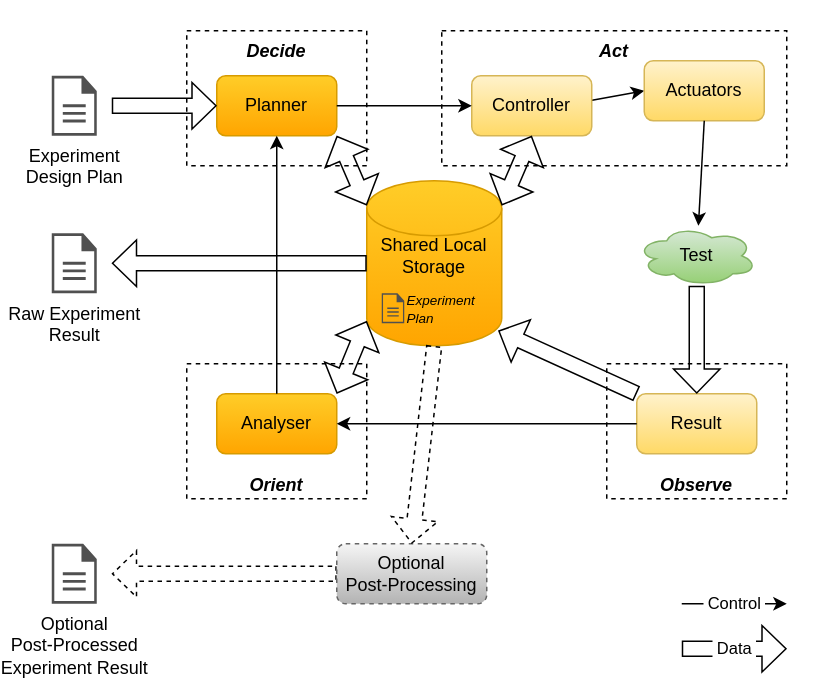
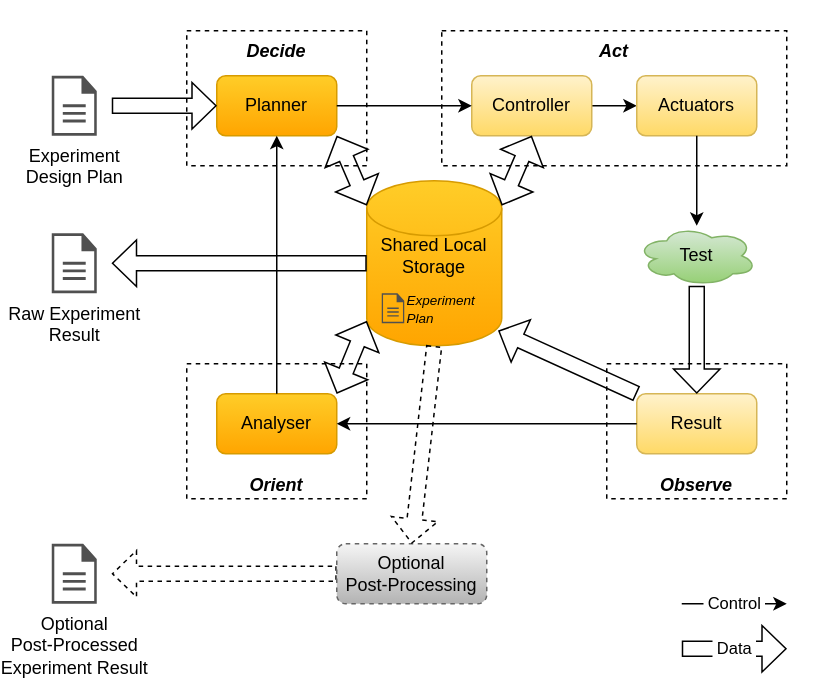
node "Actuators": moved (704, 91) -> (697, 106)
